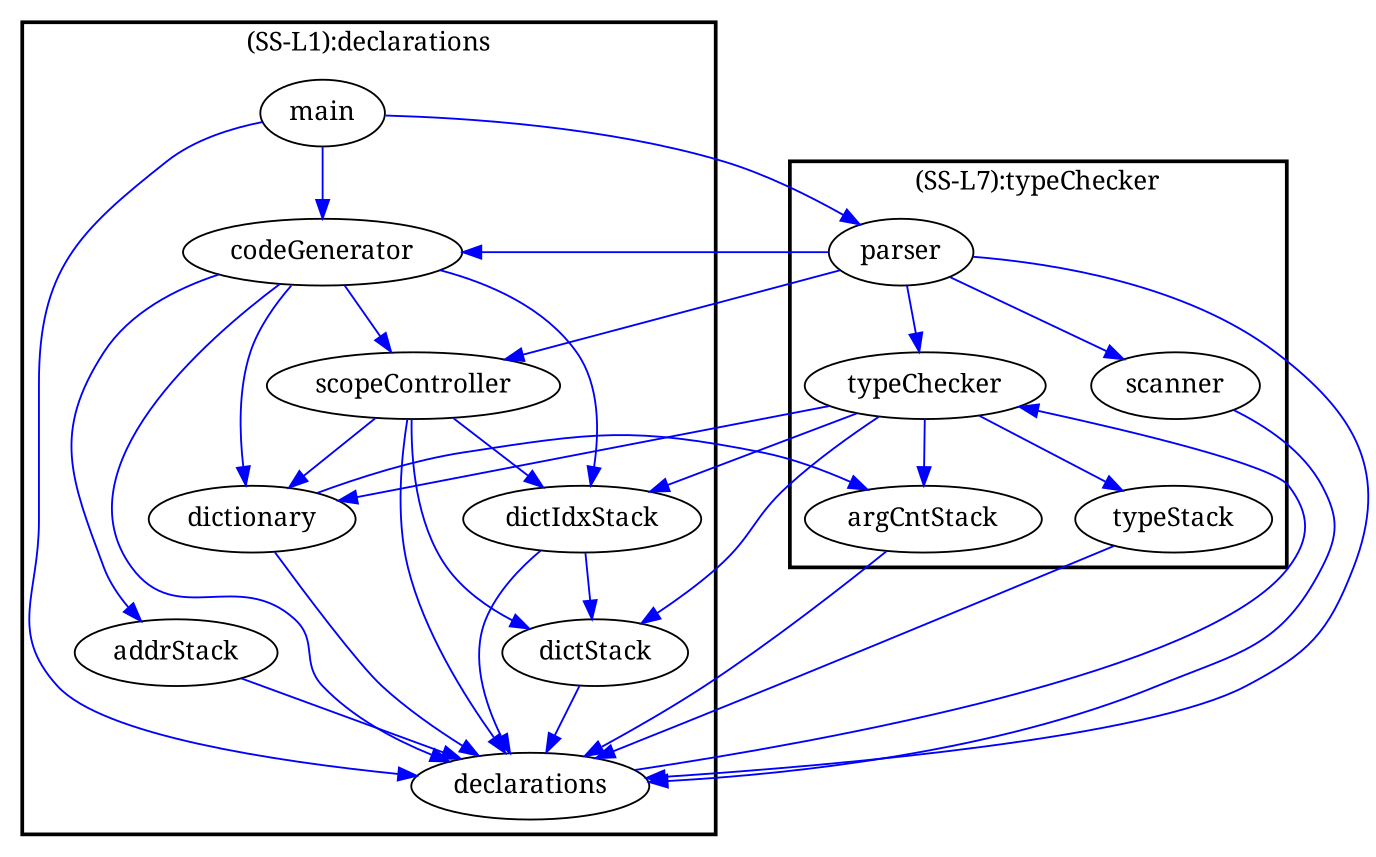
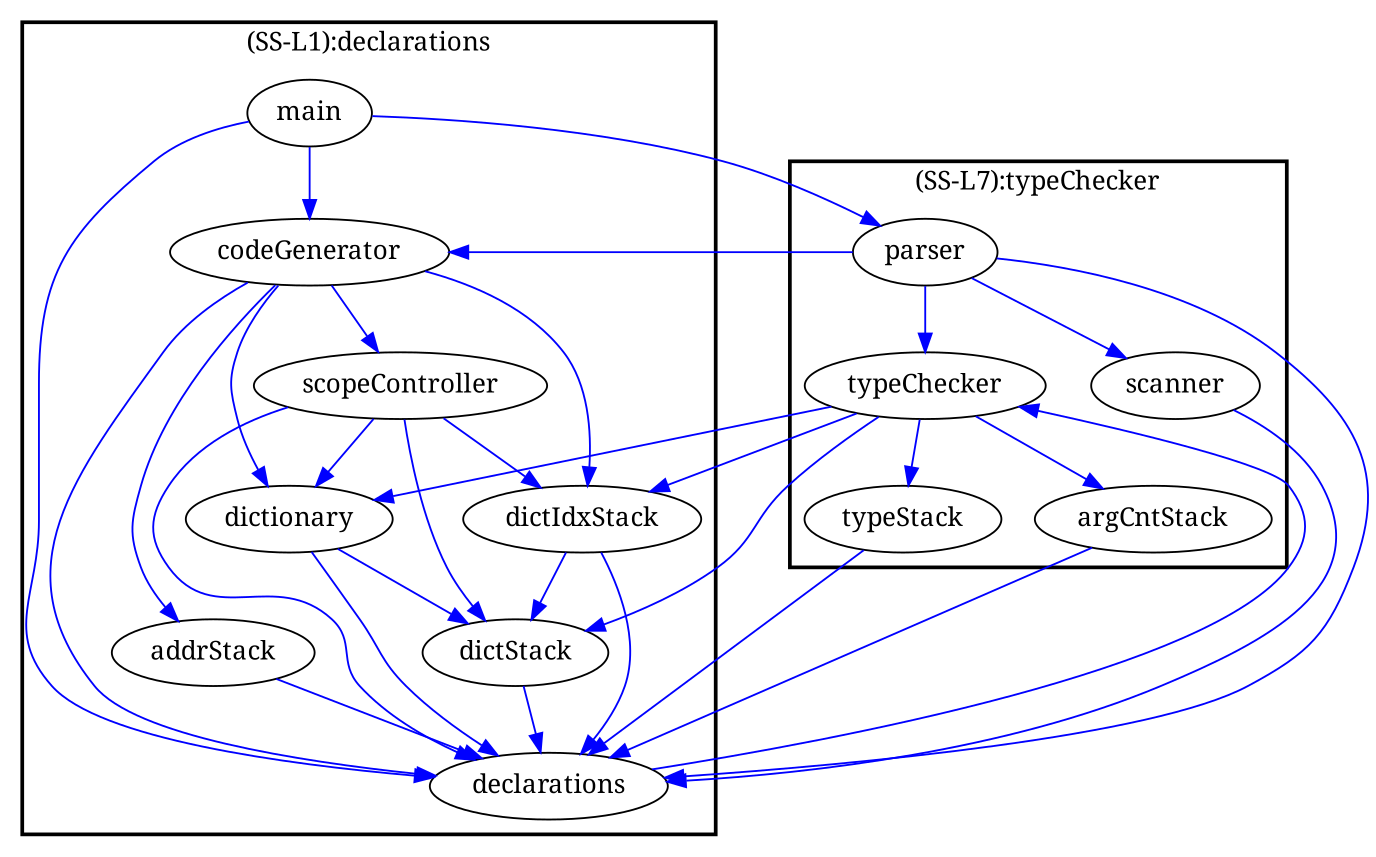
edge "parser" -> "scopeController": removed
edge "dictionary" -> "argCntStack": now "dictionary" -> "dictStack"
